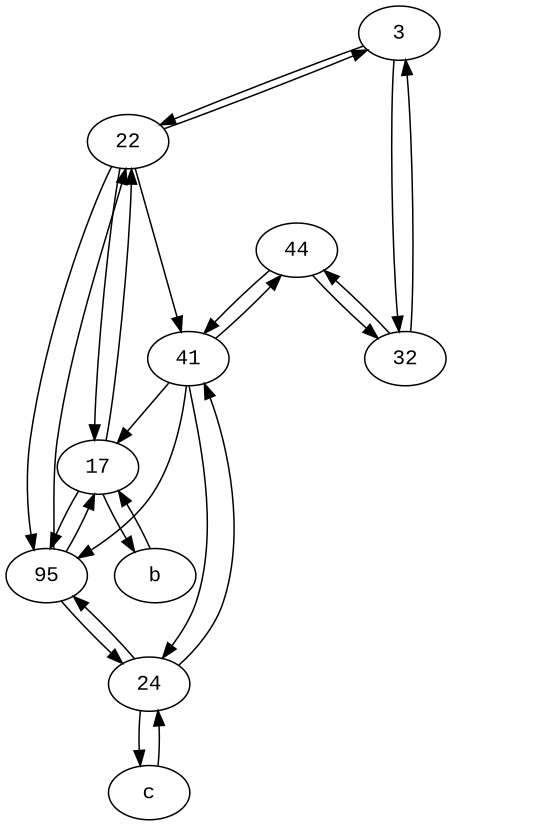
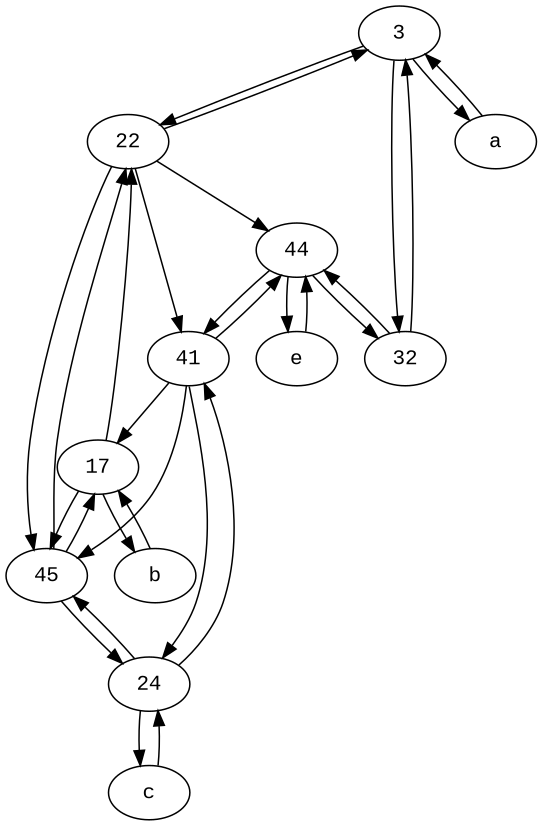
node "a": added
edge "22" -> "17": now "22" -> "44"
node "e": added
node "95": label "95" -> "45"
